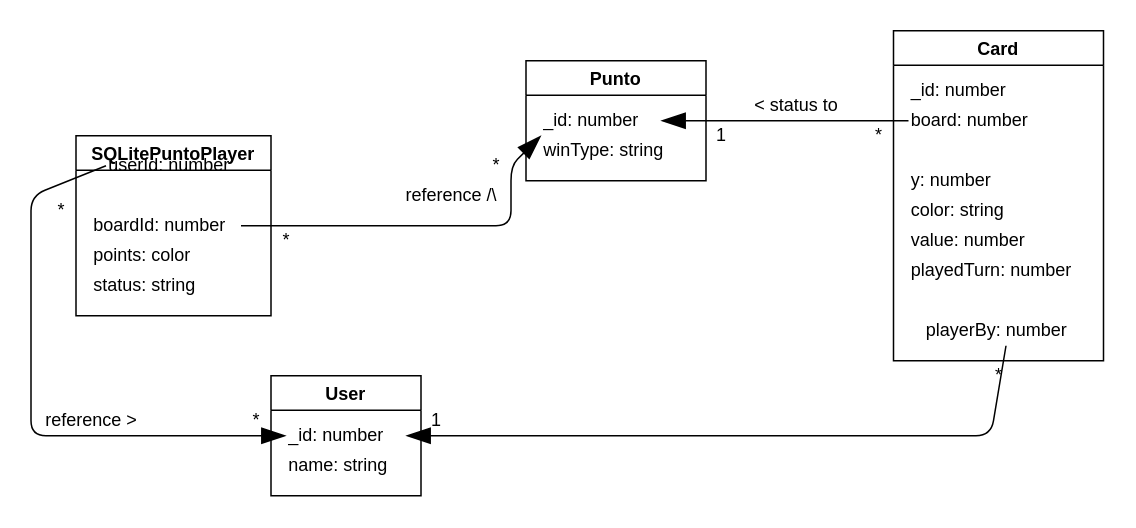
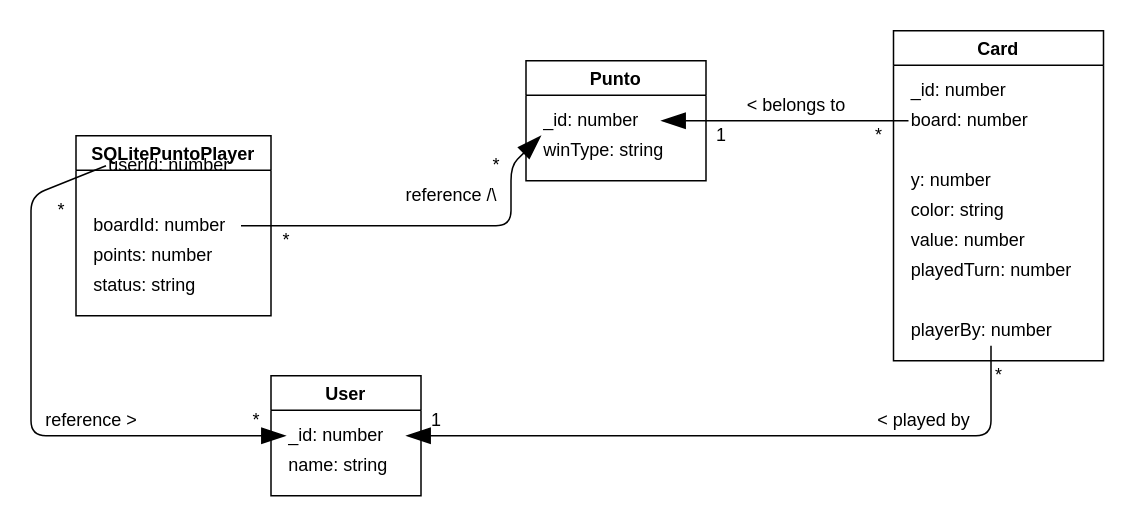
node "< status to": label "< status to" -> "< belongs to"
node "points: color": label "points: color" -> "points: number"
node "playerBy: number": moved (1006, 331) -> (991, 331)
node "< played by": added
